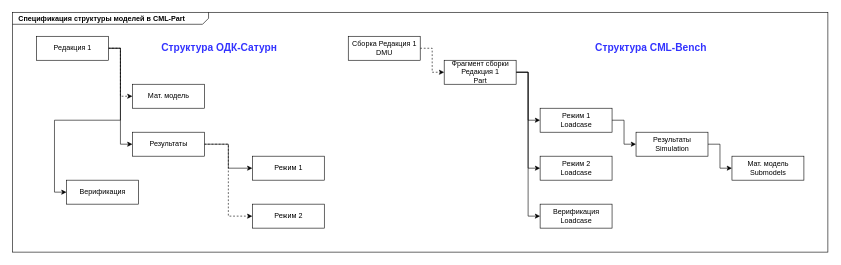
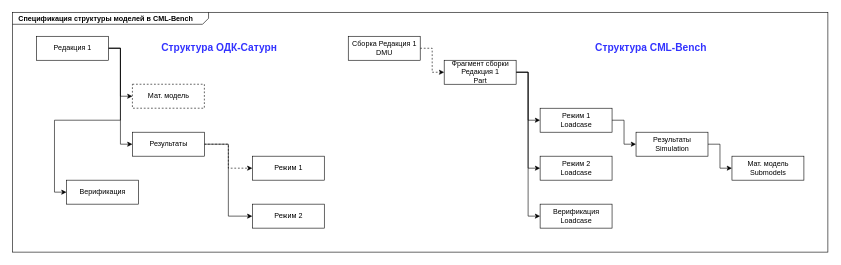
node "Спецификация структуры моделей в CML-Part": label "Спецификация структуры моделей в CML-Part" -> "Спецификация структуры моделей в CML-Bench"
edge "Редакция 1" -> "Мат. модель": style dashed -> solid
node "Мат. модель": style solid -> dashed
edge "Результаты" -> "Режим 1": style solid -> dashed
edge "Результаты" -> "Режим 2": style dashed -> solid
